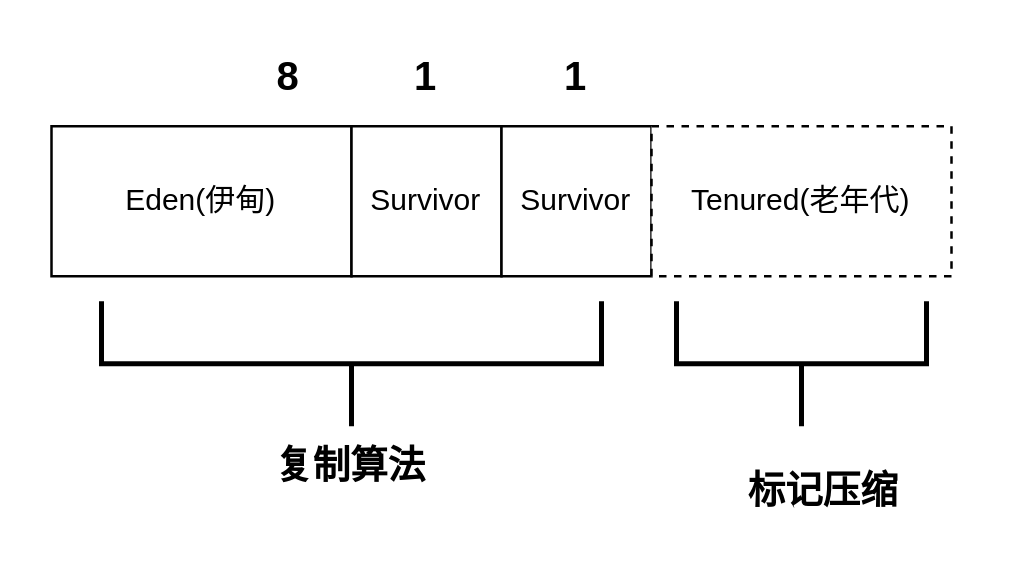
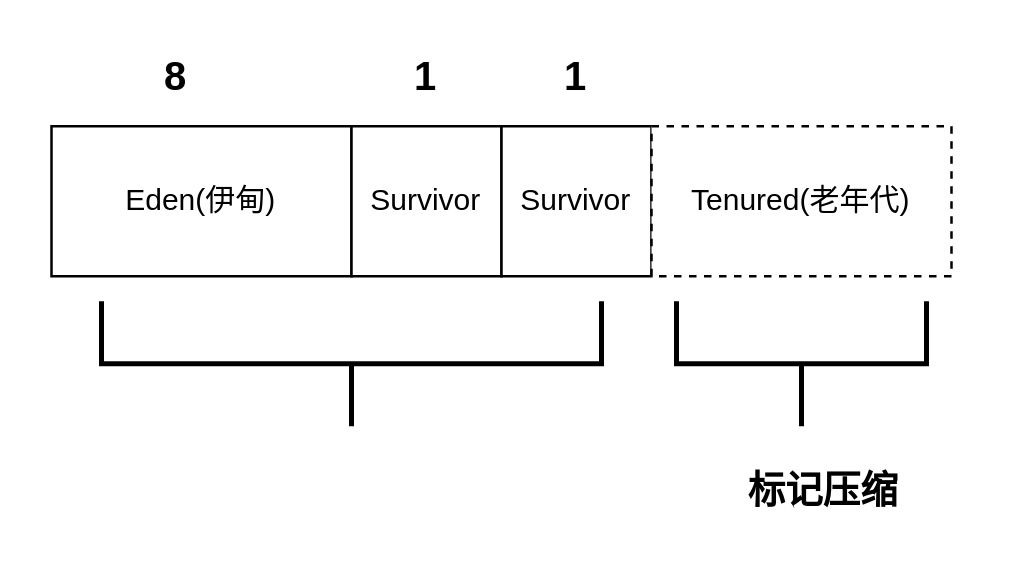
node "8": moved (289, 76) -> (176, 76)
node "复制算法": removed
